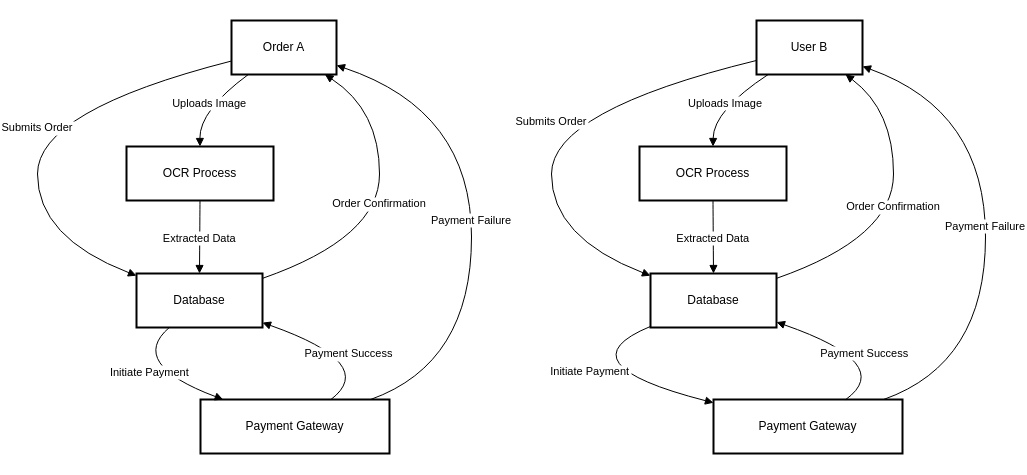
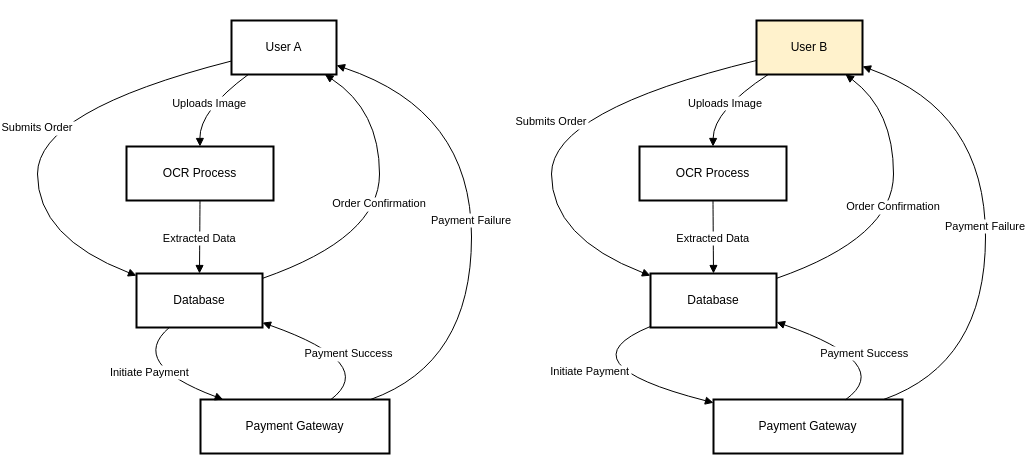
node "Order A": label "Order A" -> "User A"
node "User B": fillcolor #ffffff -> #fff2cc
